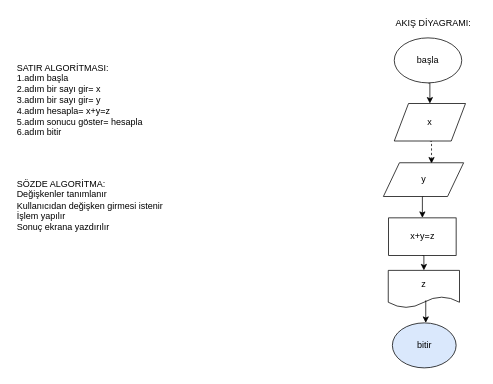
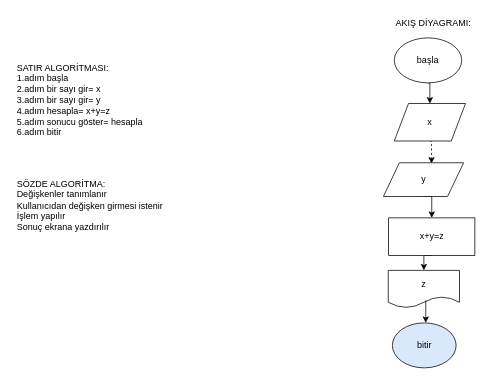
node "x+y=z": size 68x38 -> 86x38
